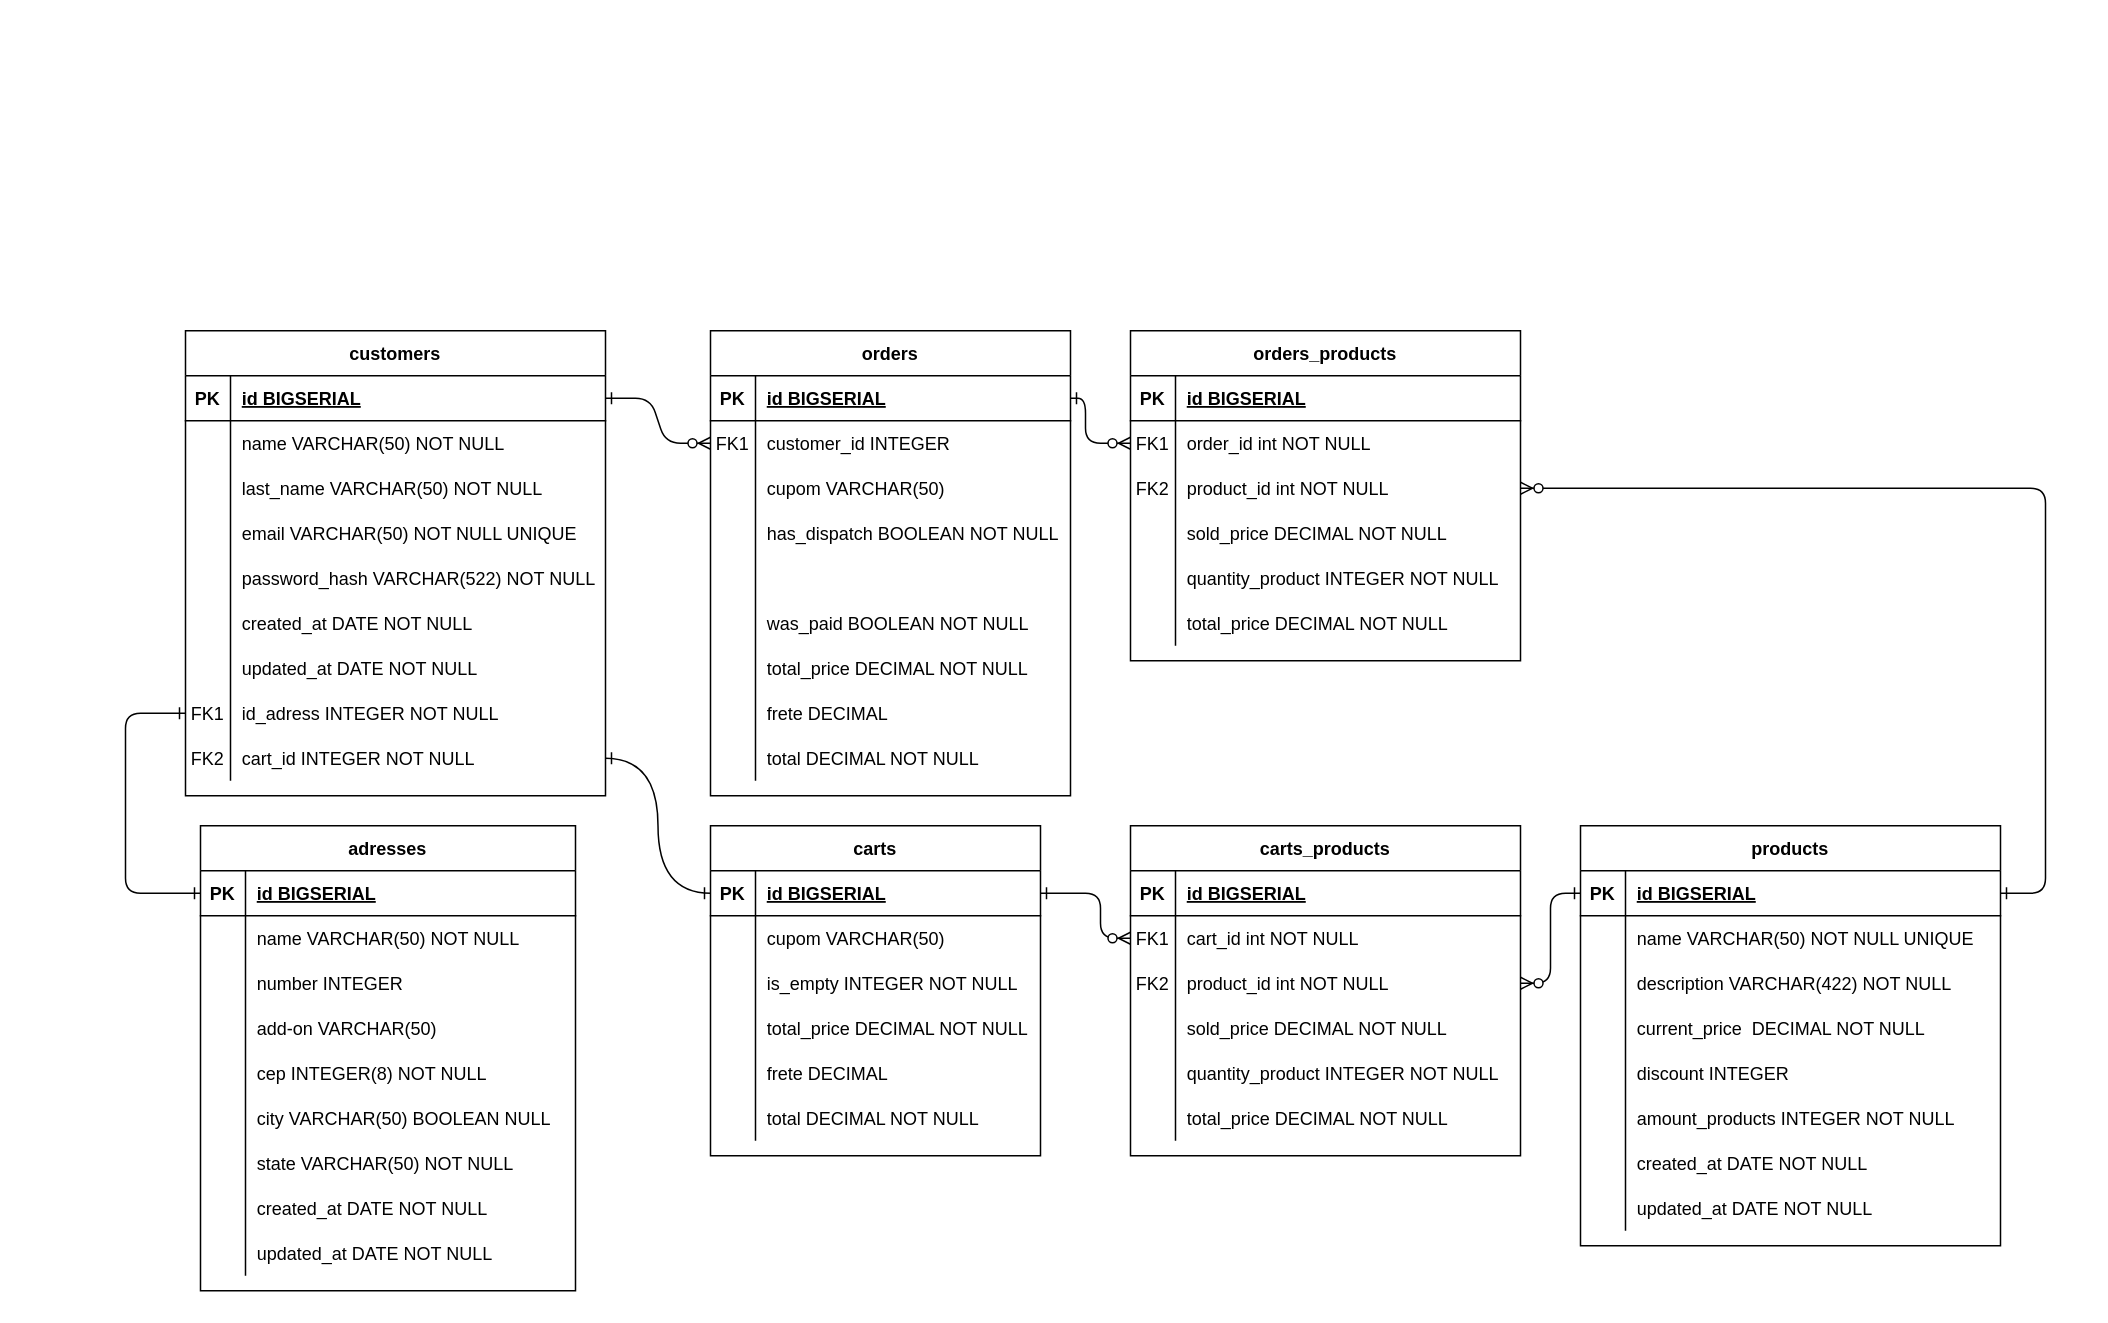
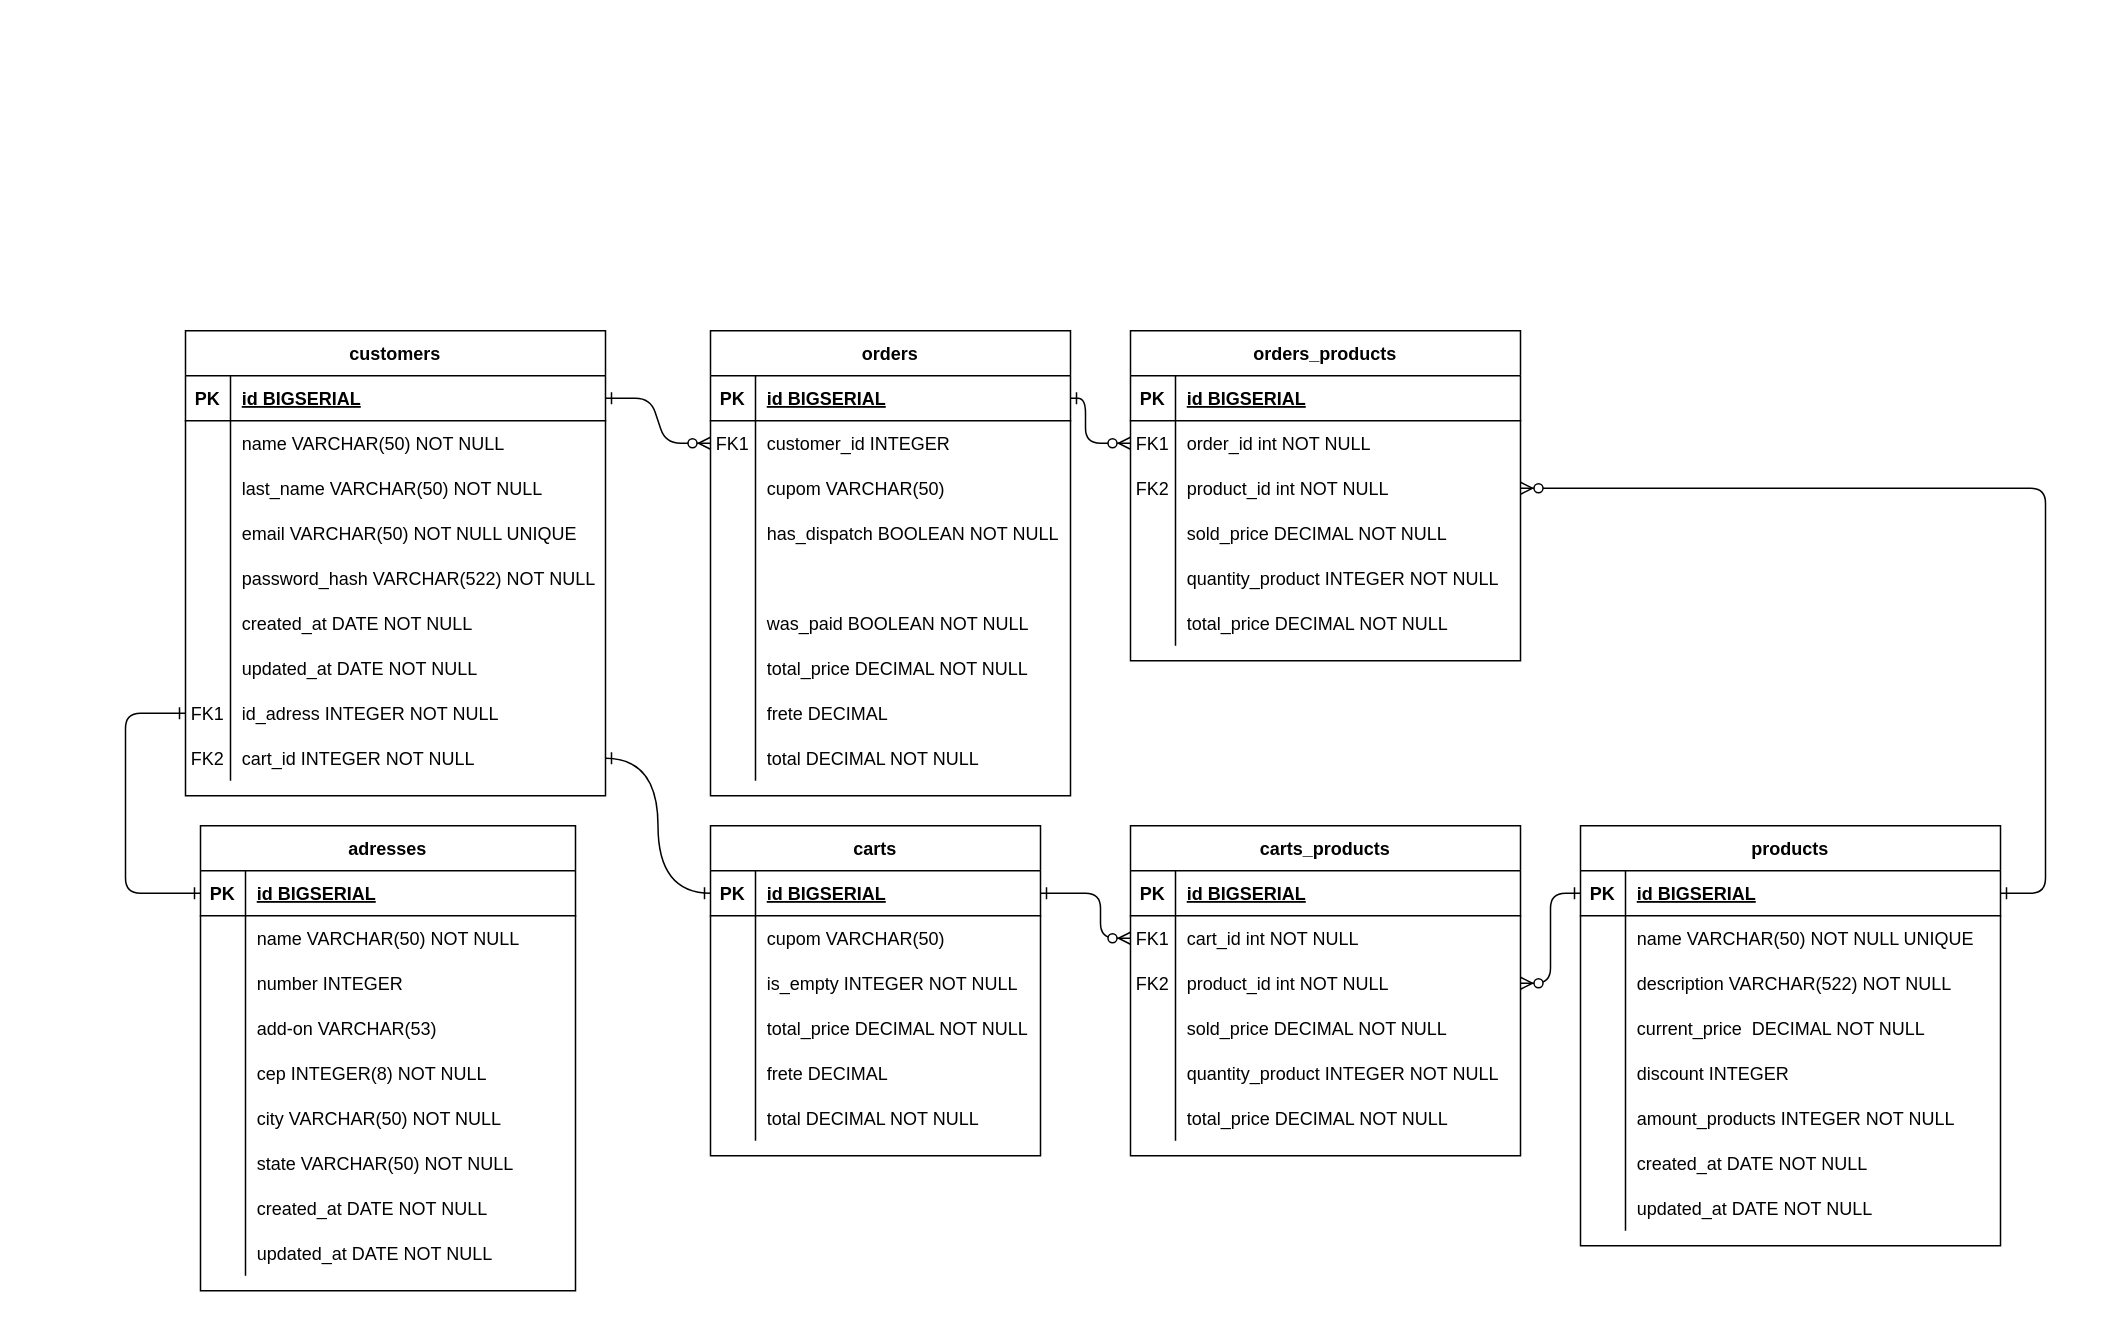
node "description VARCHAR(422) NOT NULL": label "description VARCHAR(422) NOT NULL" -> "description VARCHAR(522) NOT NULL"
node "add-on VARCHAR(50)": label "add-on VARCHAR(50)" -> "add-on VARCHAR(53)"
node "city VARCHAR(50) BOOLEAN NULL": label "city VARCHAR(50) BOOLEAN NULL" -> "city VARCHAR(50) NOT NULL"
